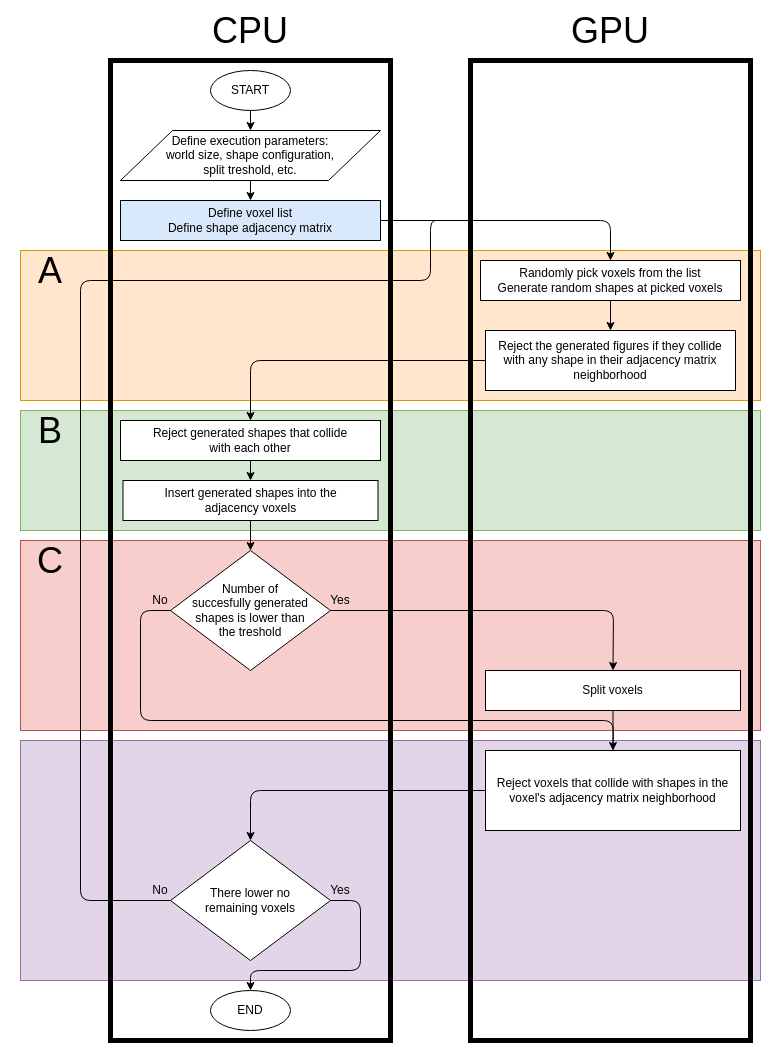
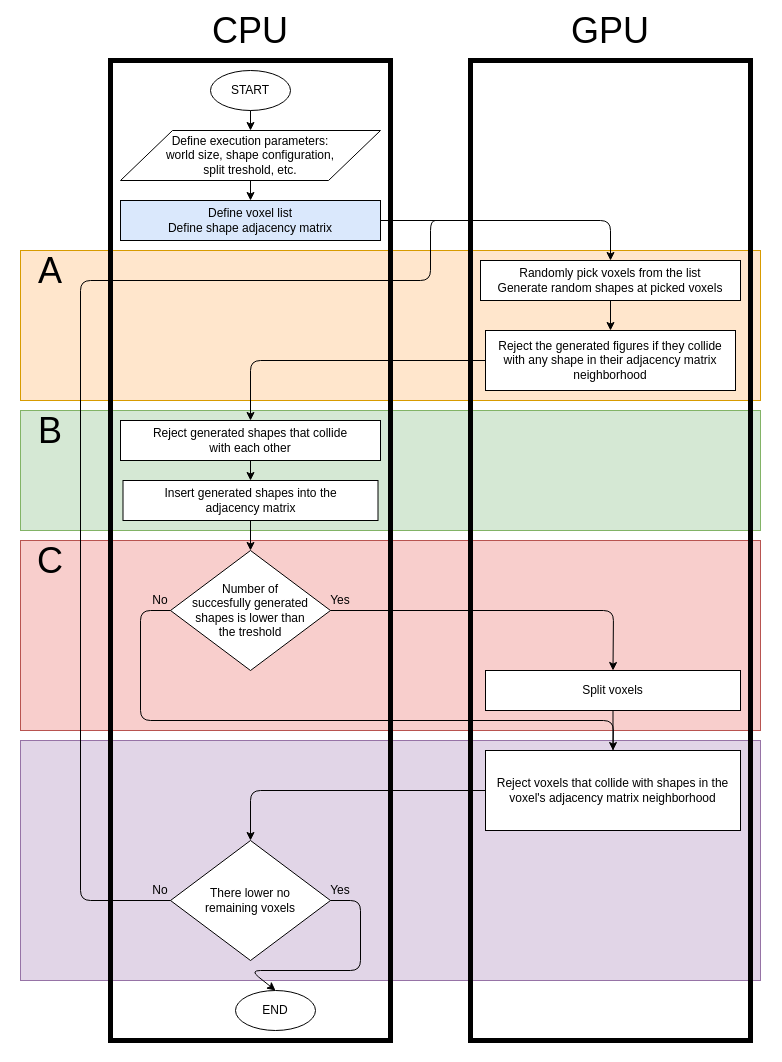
node "Insert generated shapes into the adjacency voxels": label "Insert generated shapes into the adjacency voxels" -> "Insert generated shapes into the adjacency matrix"
node "END": moved (251, 1011) -> (276, 1011)
